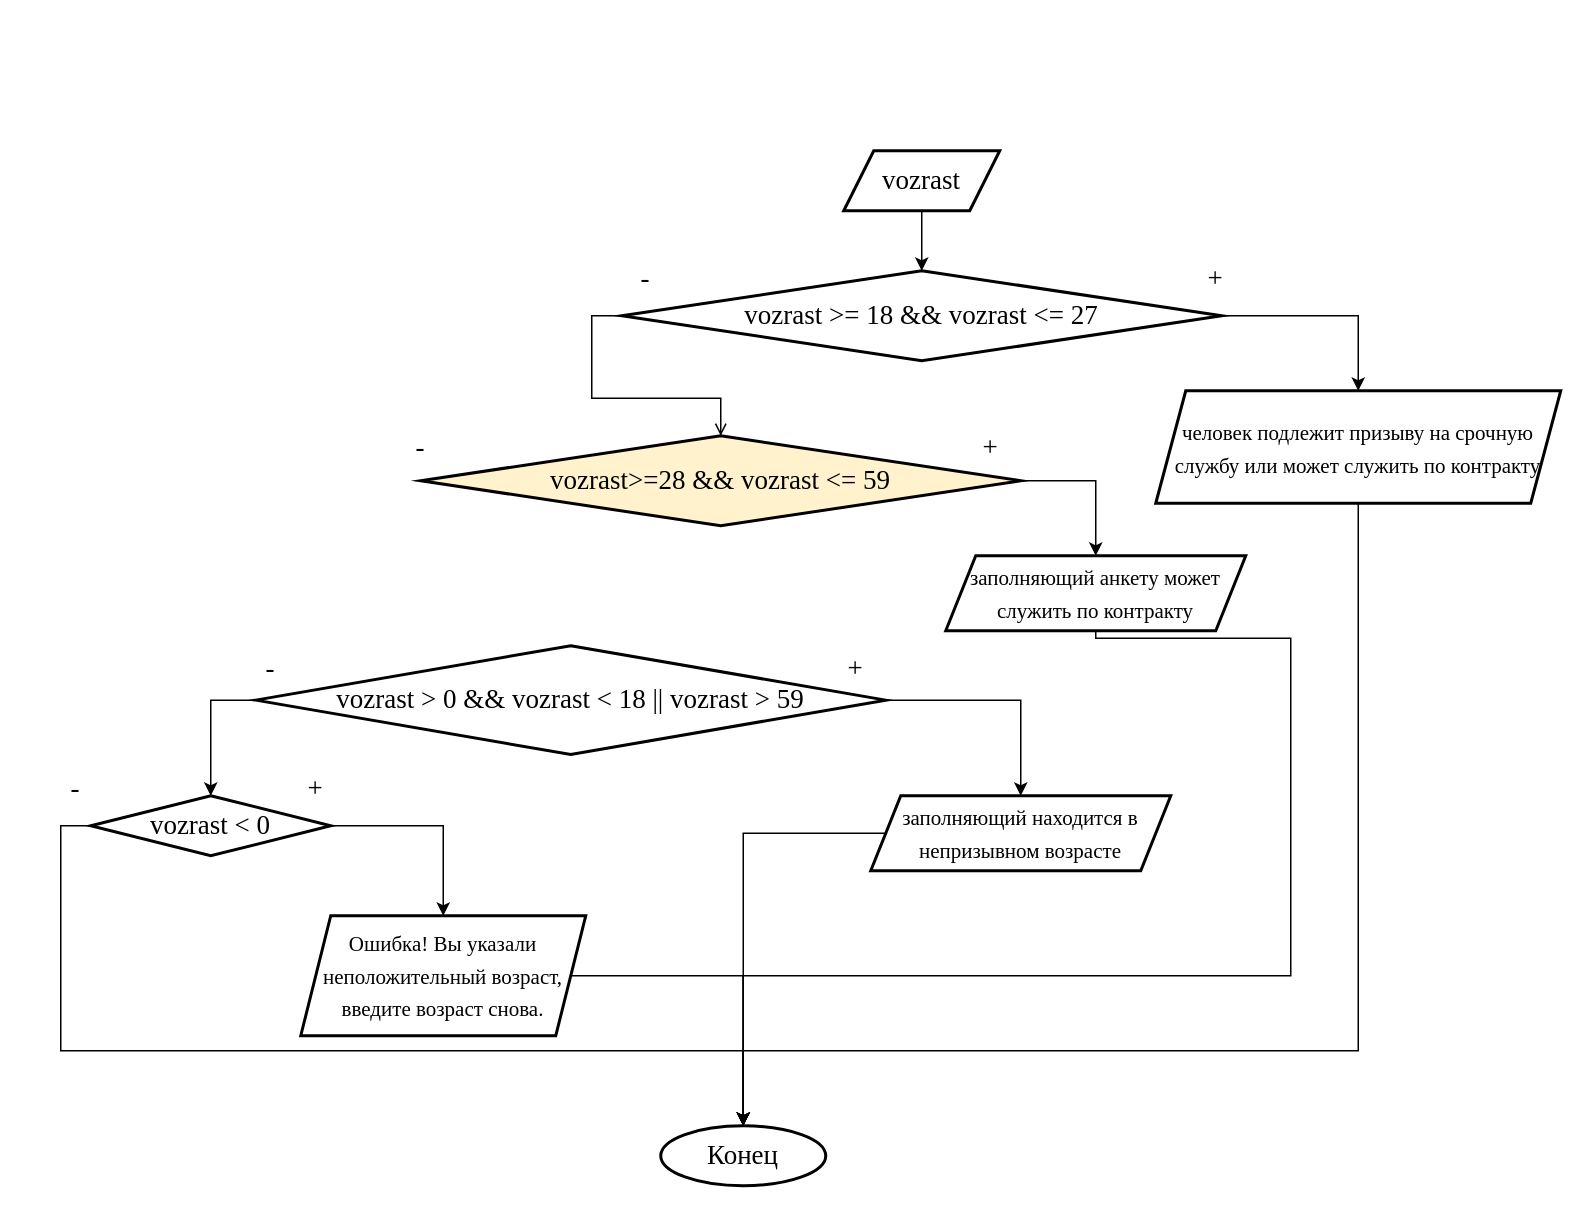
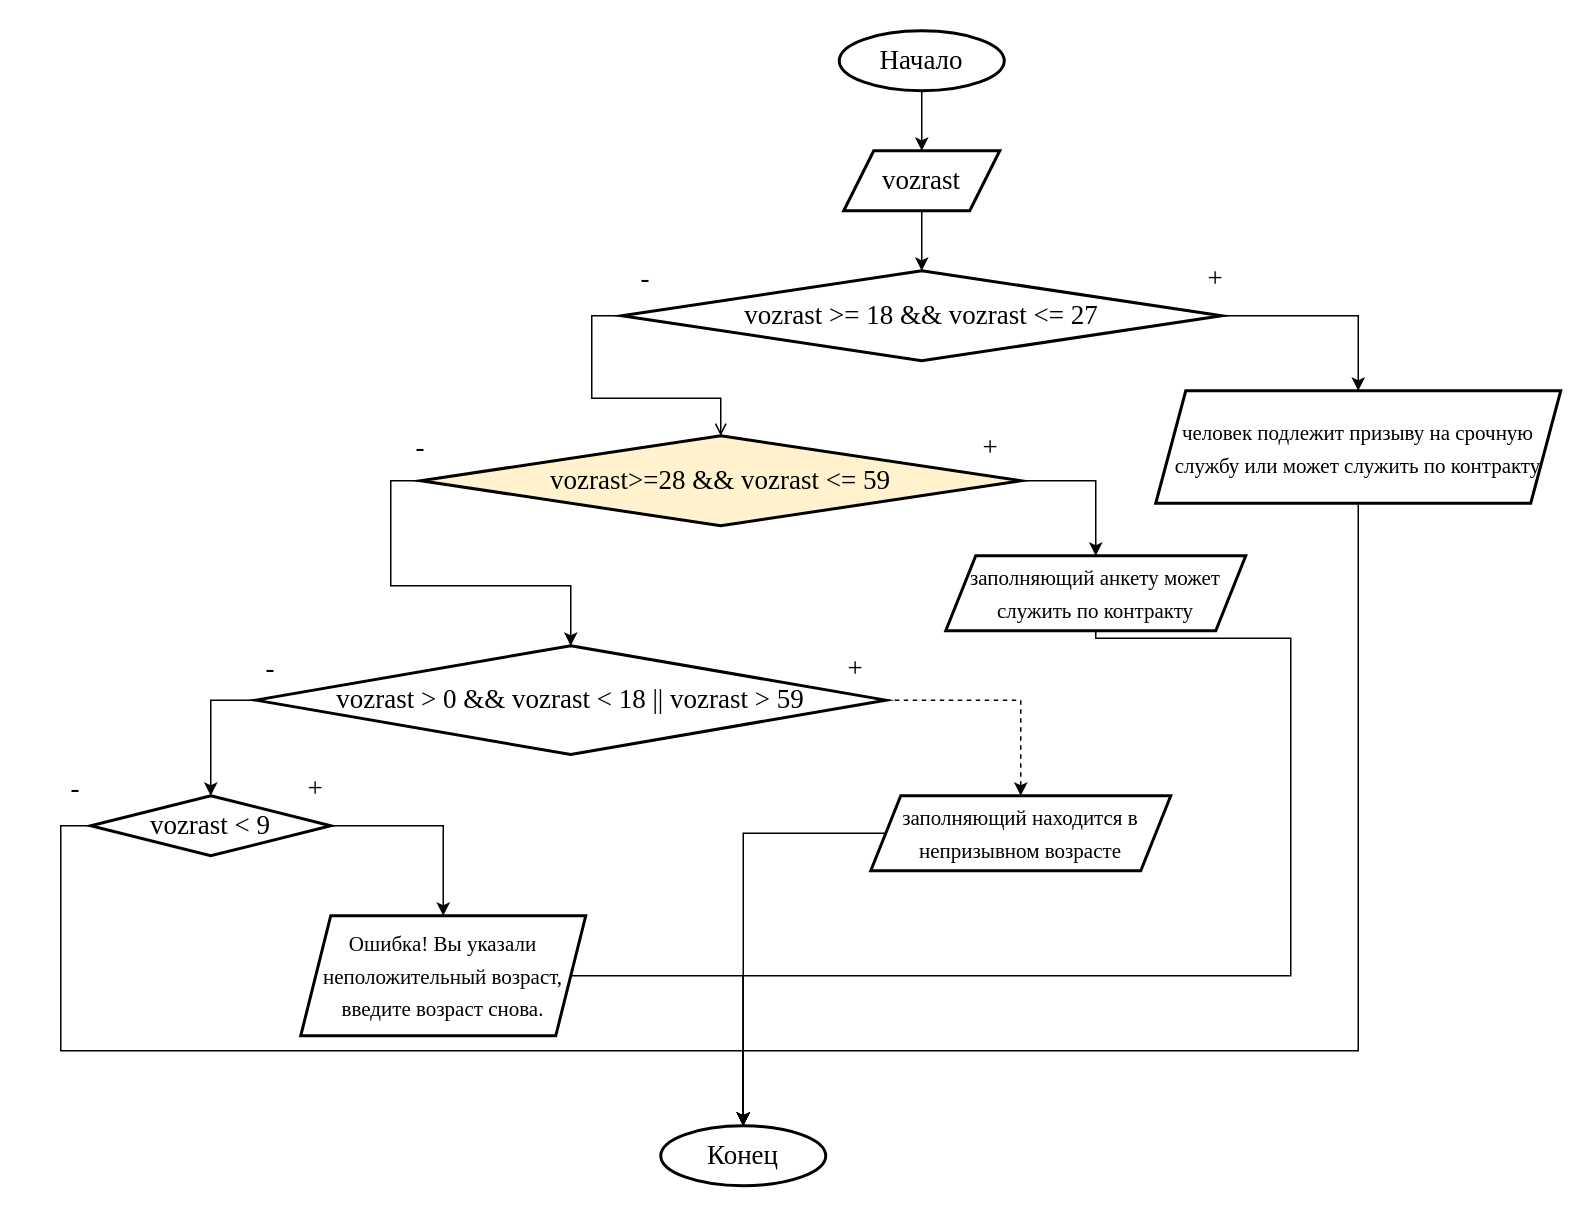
node "Начало": added
edge "Начало" -> "vozrast": added
edge "vozrast>=28 && vozrast <= 59" -> "vozrast > 0 && vozrast < 18 || vozrast > 59": added
edge "vozrast > 0 && vozrast < 18 || vozrast > 59" -> "заполняющий находится в непризывном возрасте": style solid -> dashed
node "vozrast < 0": label "vozrast < 0" -> "vozrast < 9"
